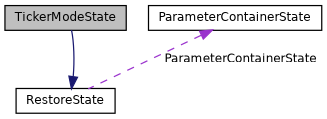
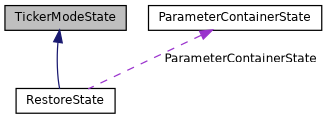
edge "TickerModeState" -> "RestoreState": reversed
